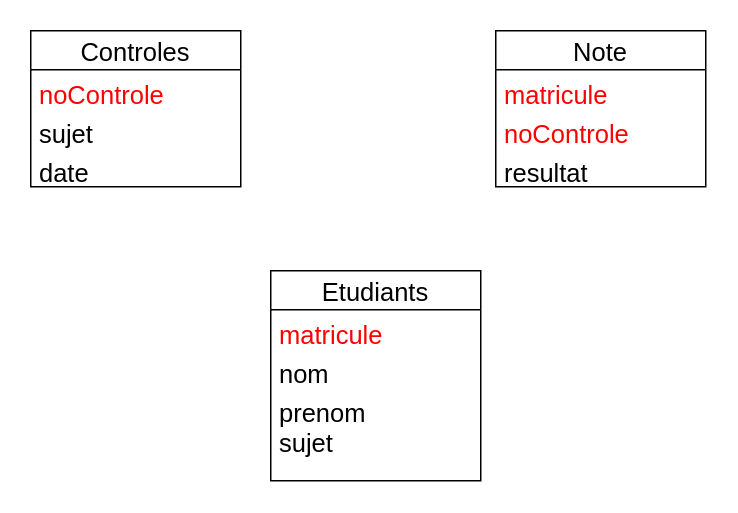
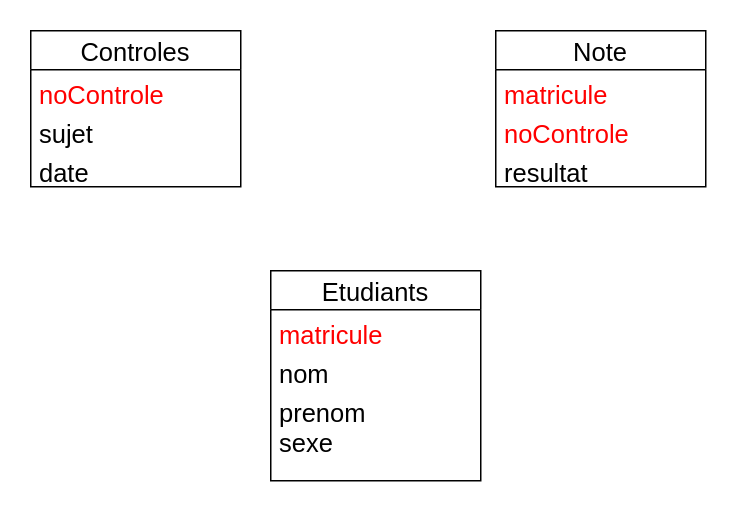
node "prenom sujet": label "prenom sujet" -> "prenom sexe"
